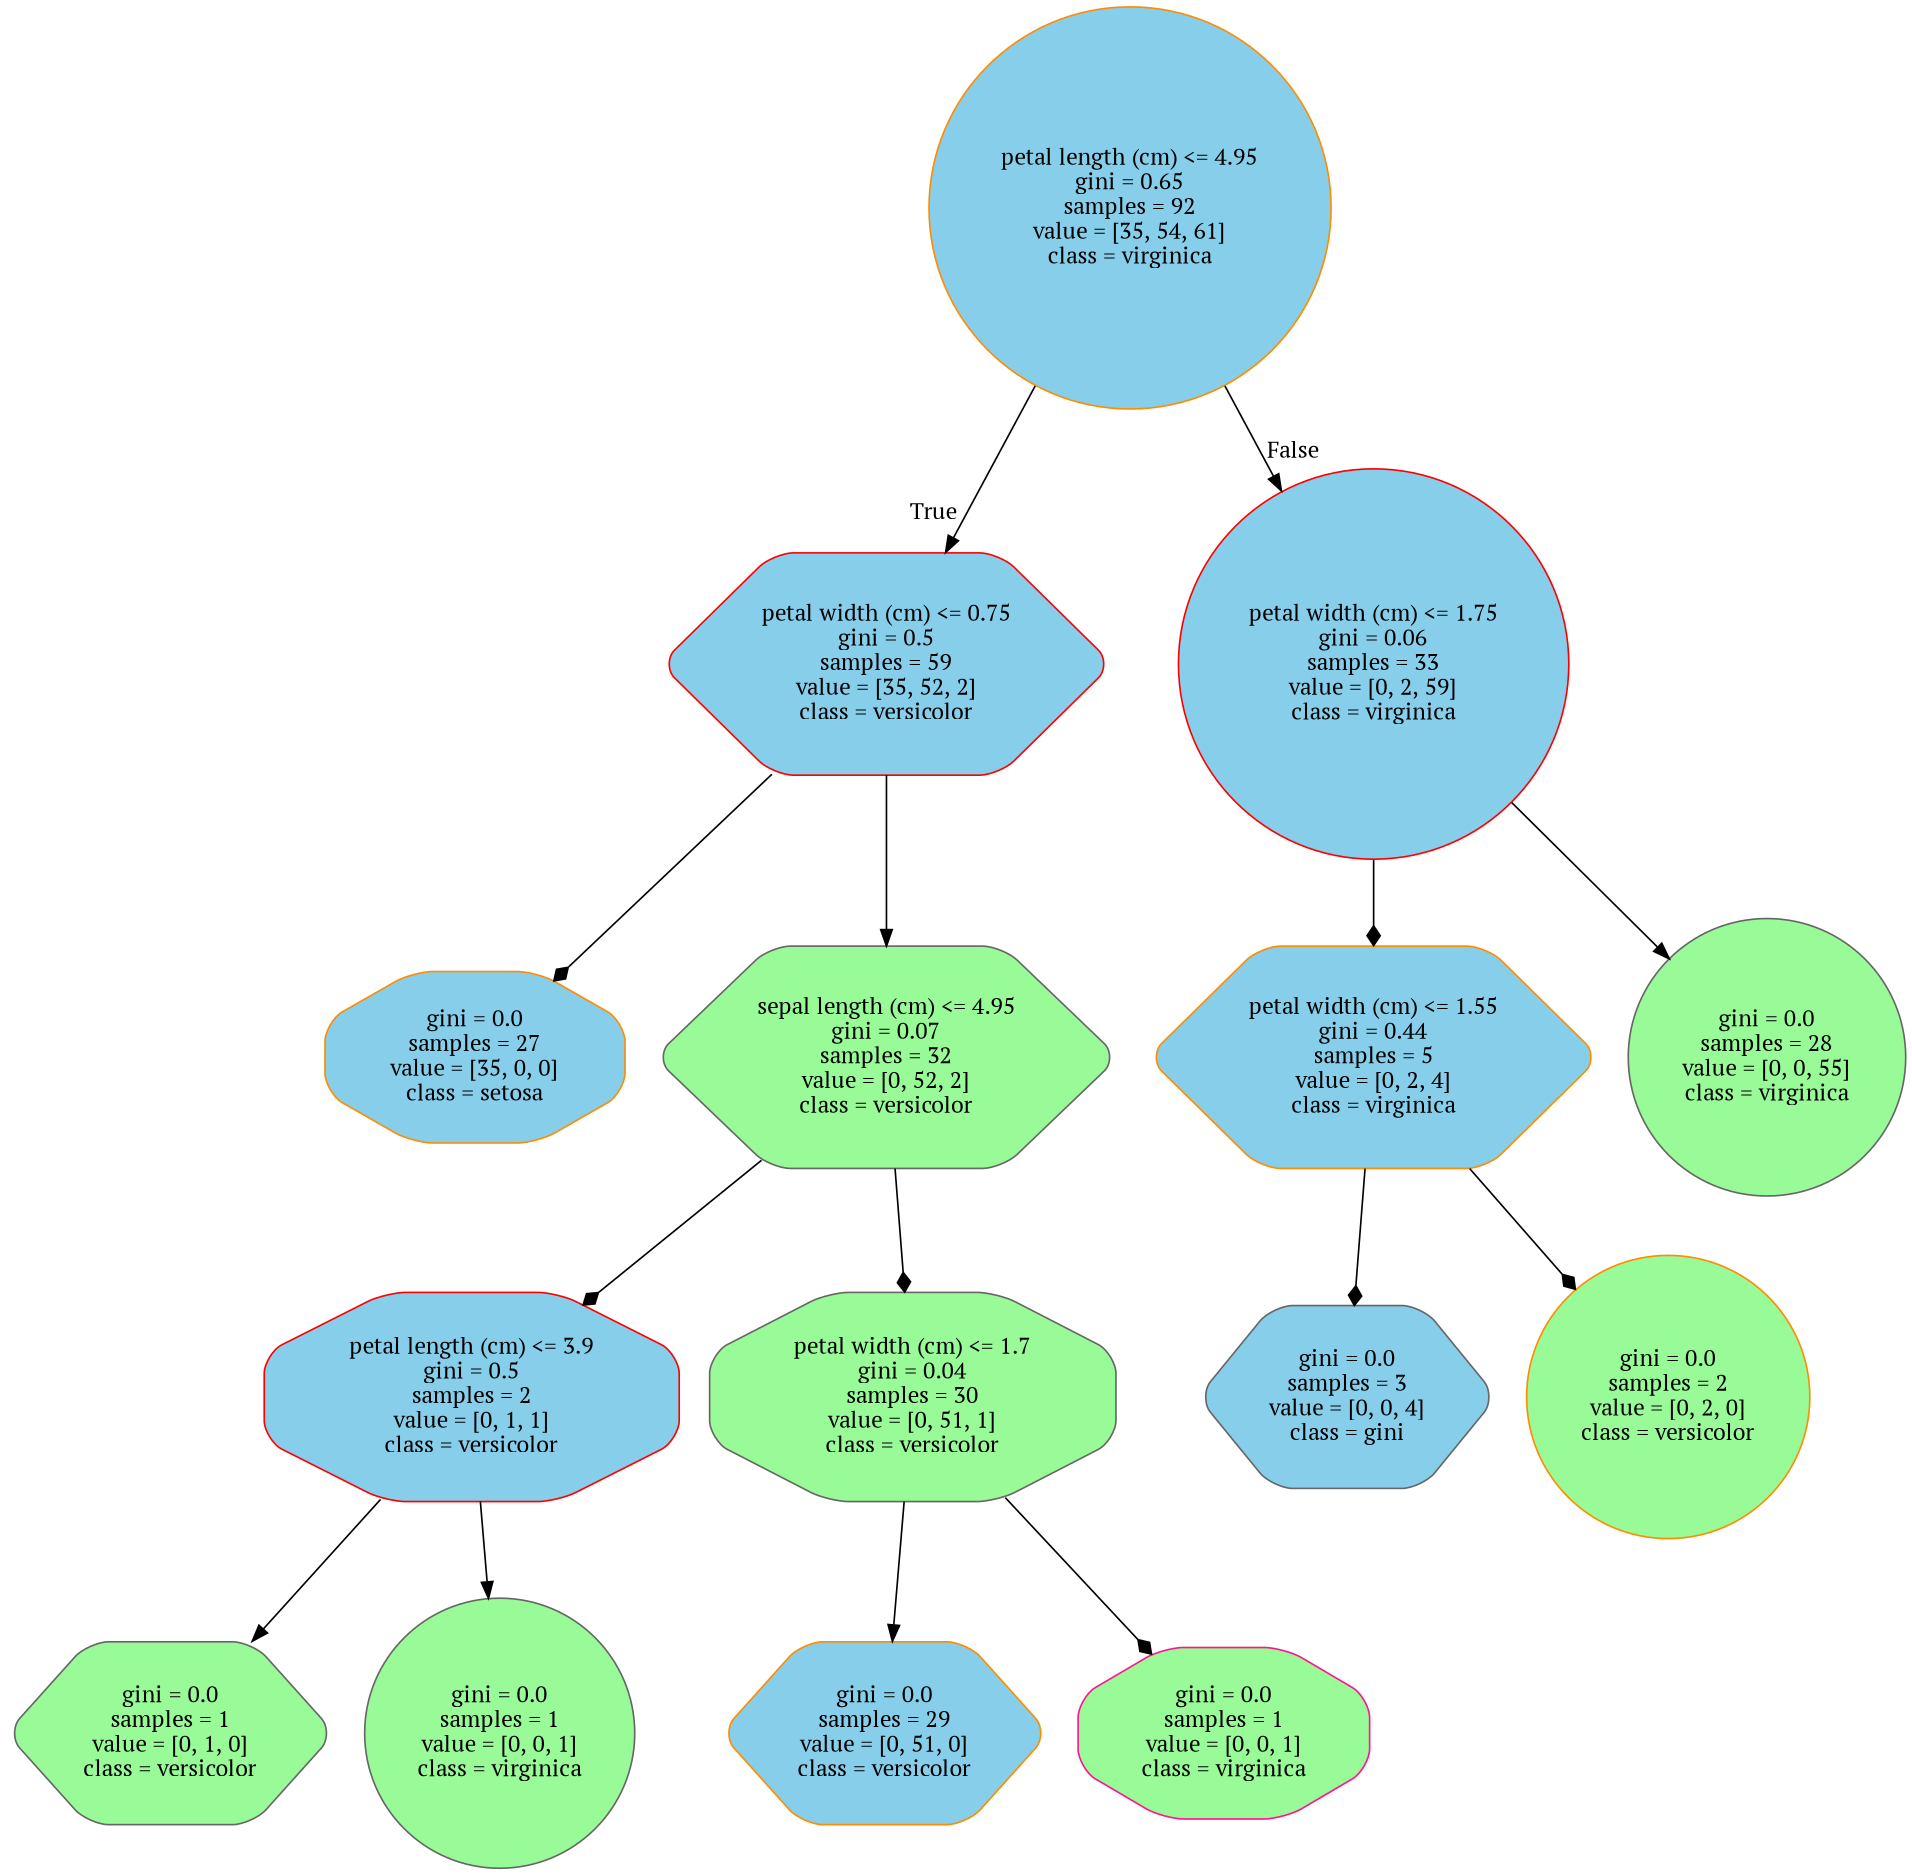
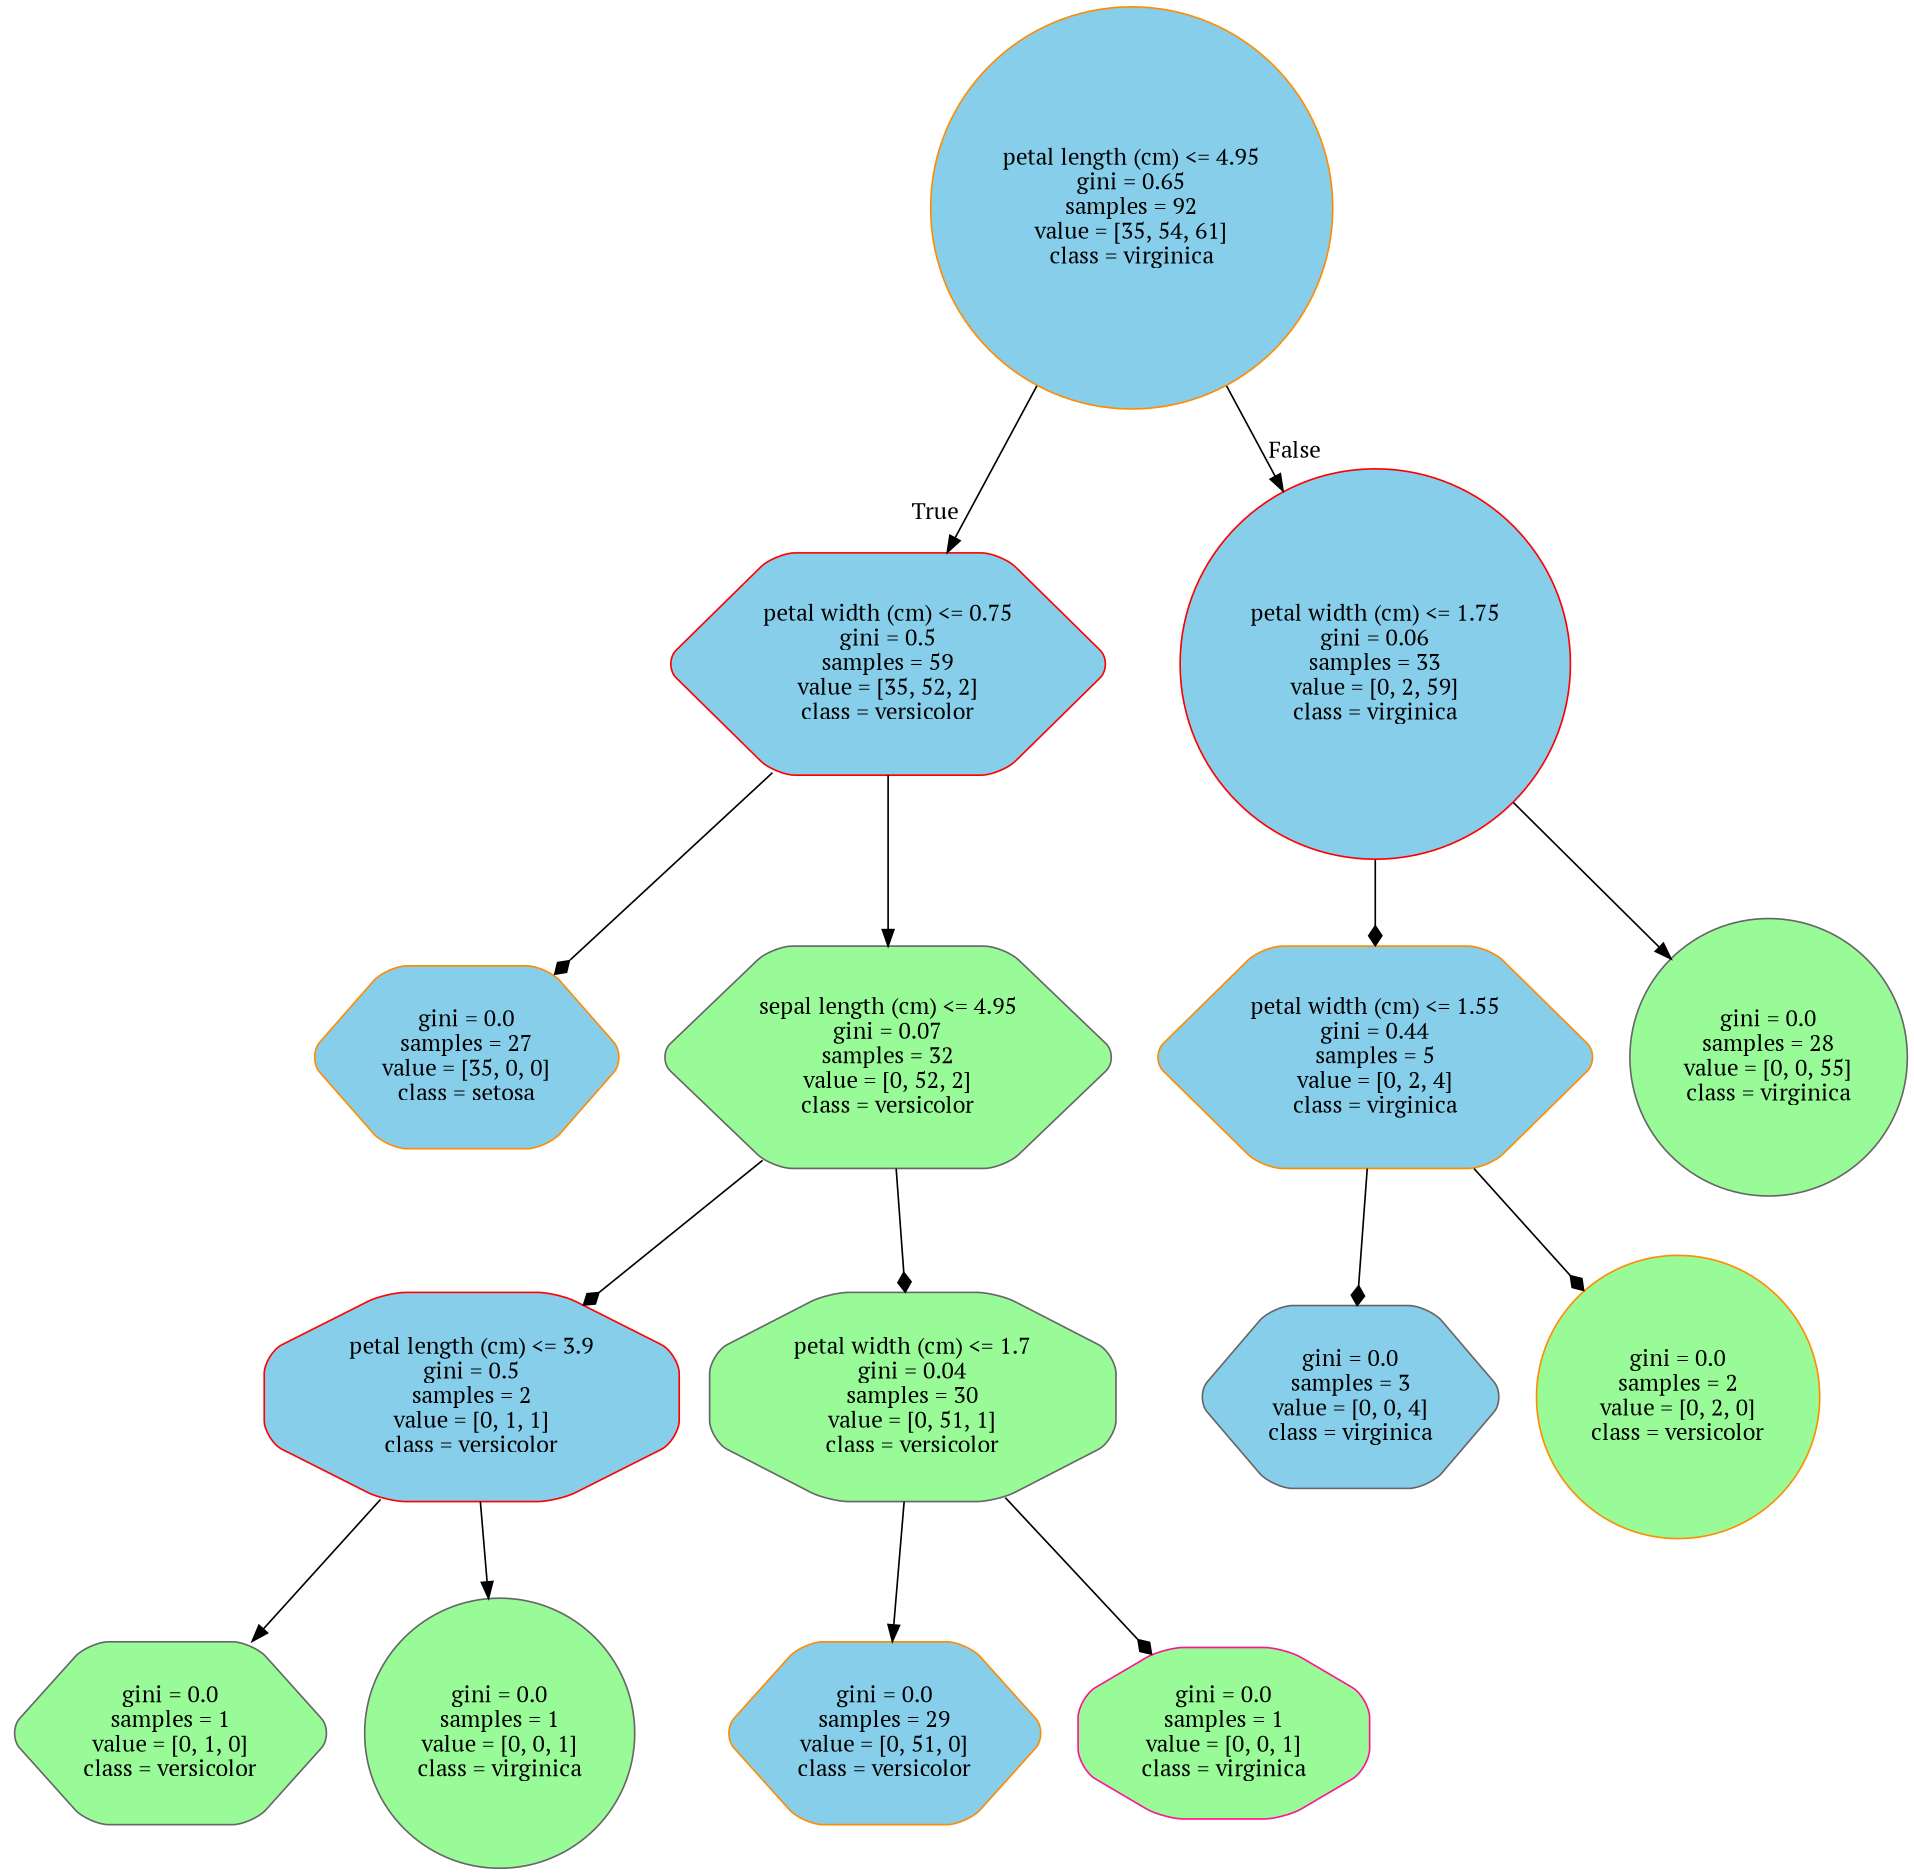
node "gini = 0.0 samples = 27 value = [35, 0, 0] class = setosa": shape octagon -> hexagon
node "gini = 0.0 samples = 3 value = [0, 0, 4] class = gini": label "gini = 0.0 samples = 3 value = [0, 0, 4] class = gini" -> "gini = 0.0 samples = 3 value = [0, 0, 4] class = virginica"
